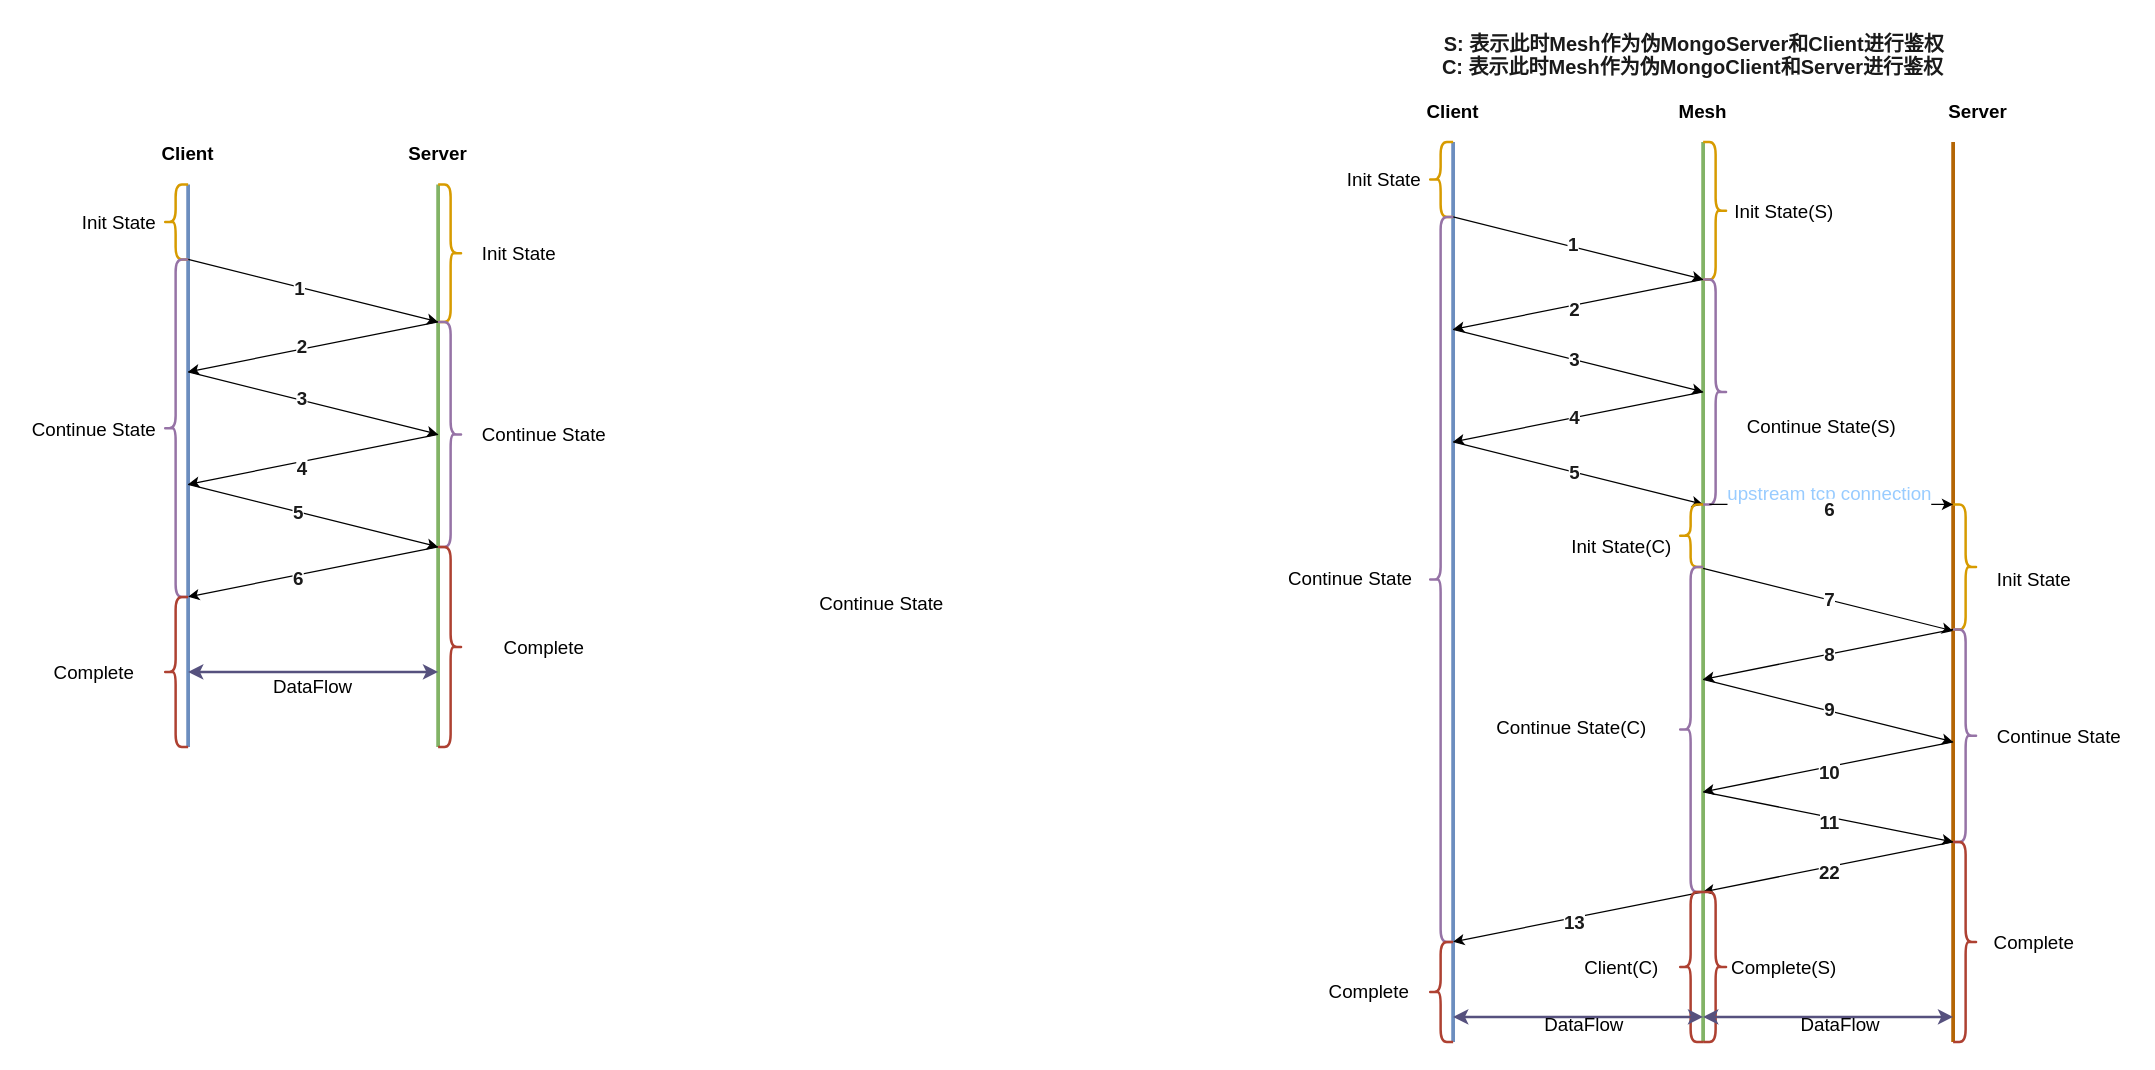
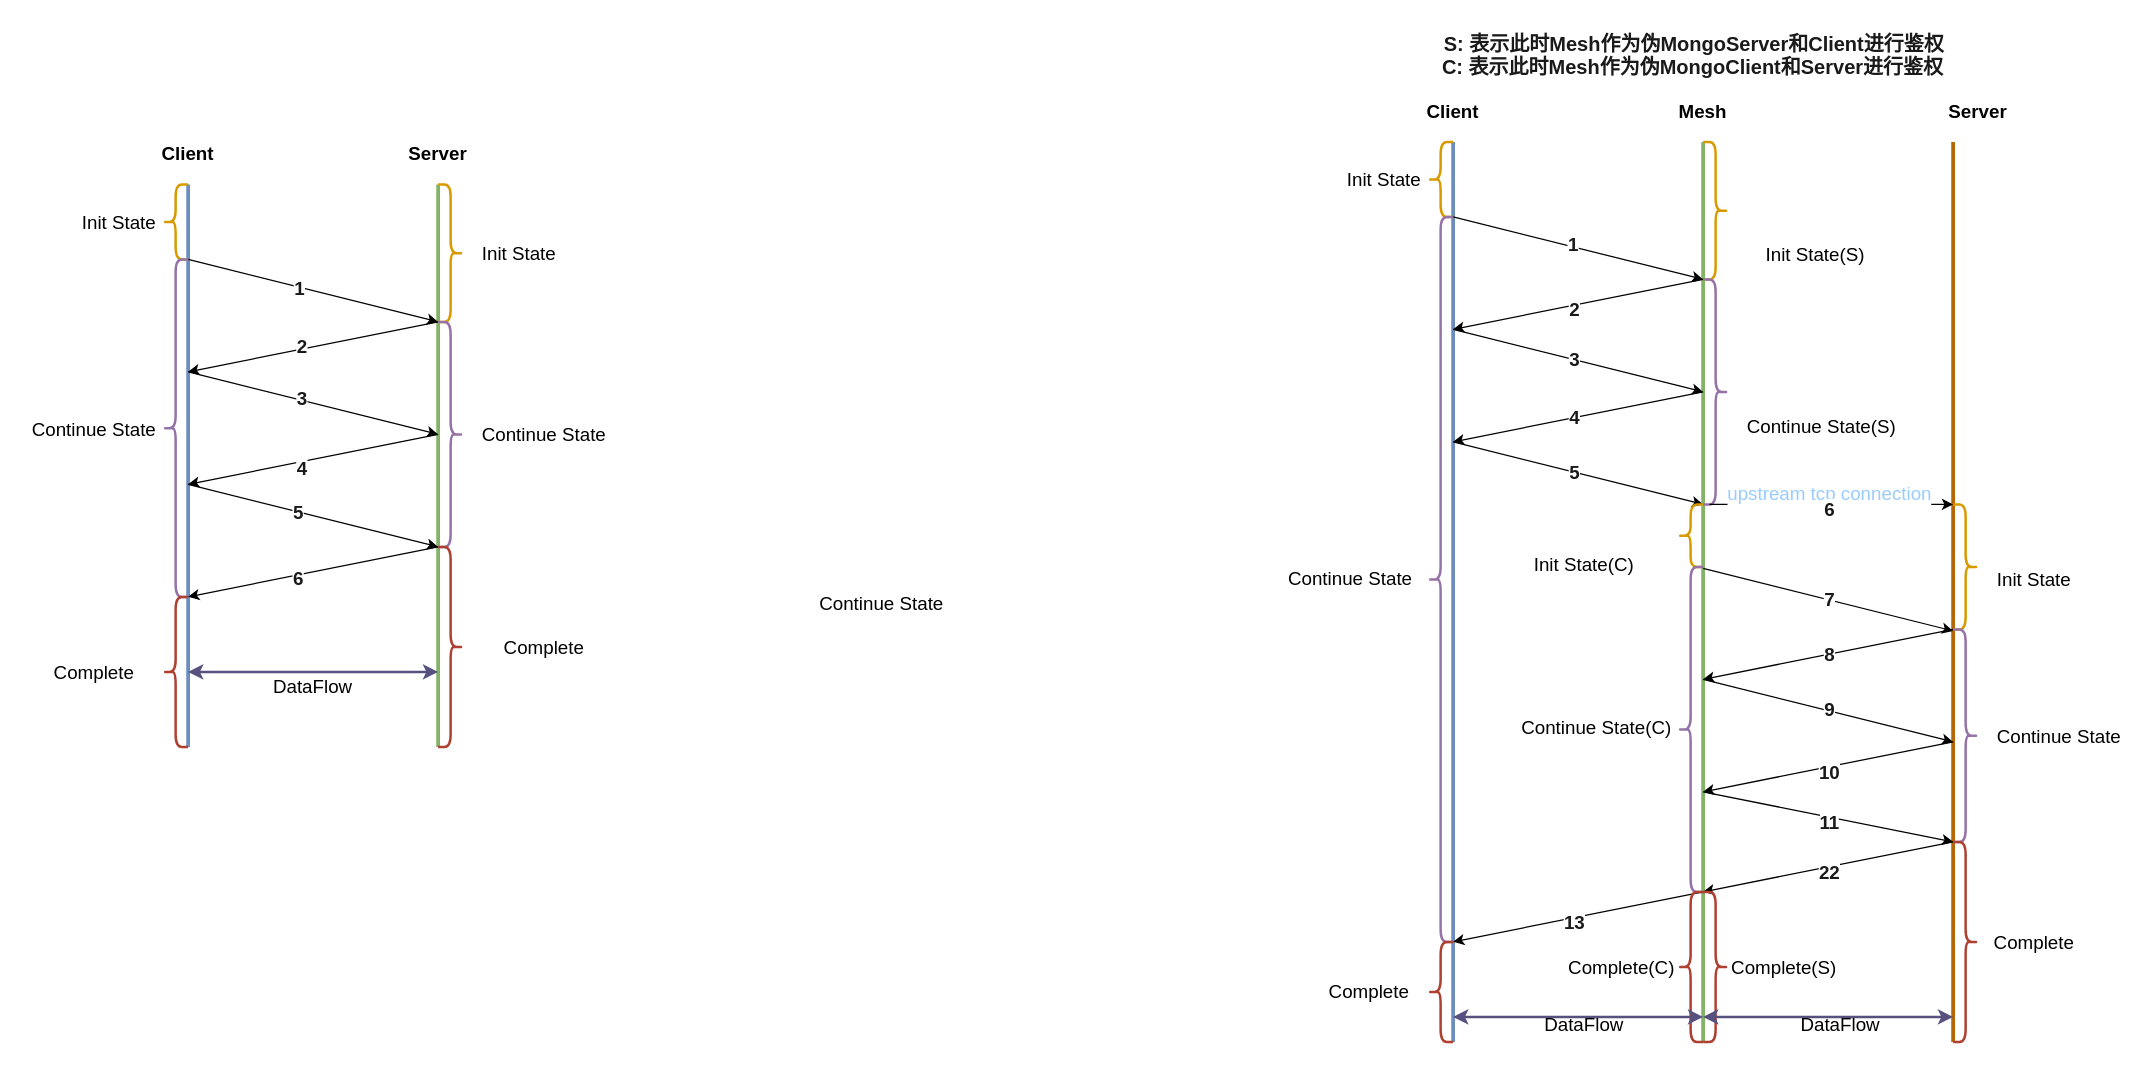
node "Init State(S)": moved (1784, 211) -> (1816, 254)
node "Init State(C)": moved (1622, 545) -> (1584, 564)
node "Continue State(C)": moved (1572, 727) -> (1597, 727)
node "Client(C)": label "Client(C)" -> "Complete(C)"
